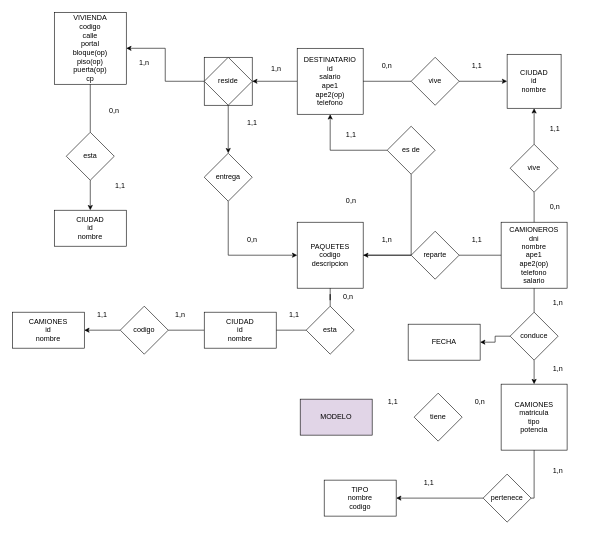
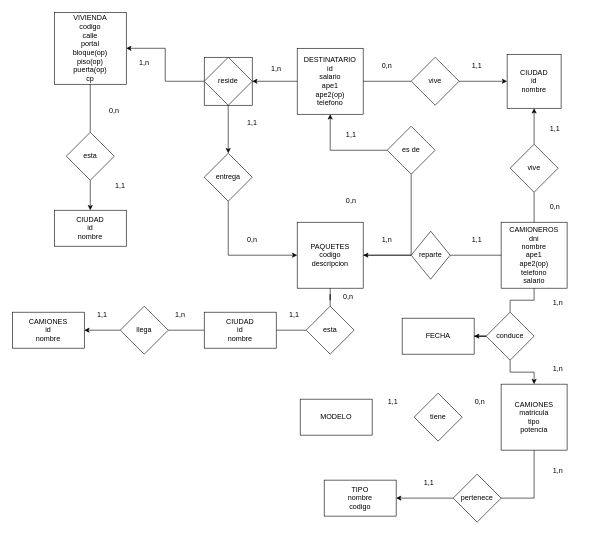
node "reparte": size 48x48 -> 39x48
node "codigo": label "codigo" -> "llega"
node "conduce": moved (534, 336) -> (510, 336)
node "FECHA": moved (444, 342) -> (438, 336)
node "MODELO": fillcolor #e1d5e7 -> #ffffff
node "pertenece": moved (507, 498) -> (477, 498)
